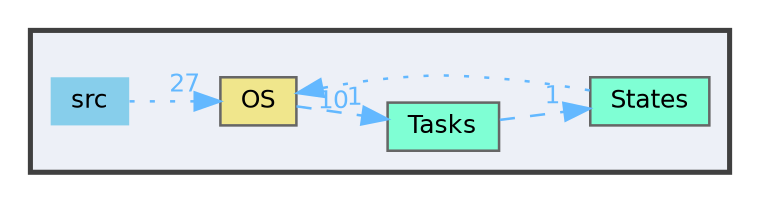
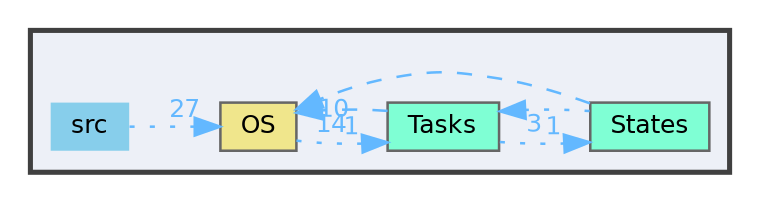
edge "States" -> "OS": style dotted -> dashed
edge "Tasks" -> "OS": added
edge "States" -> "Tasks": added
edge "OS" -> "Tasks": style dashed -> dotted
edge "Tasks" -> "States": style dashed -> dotted
